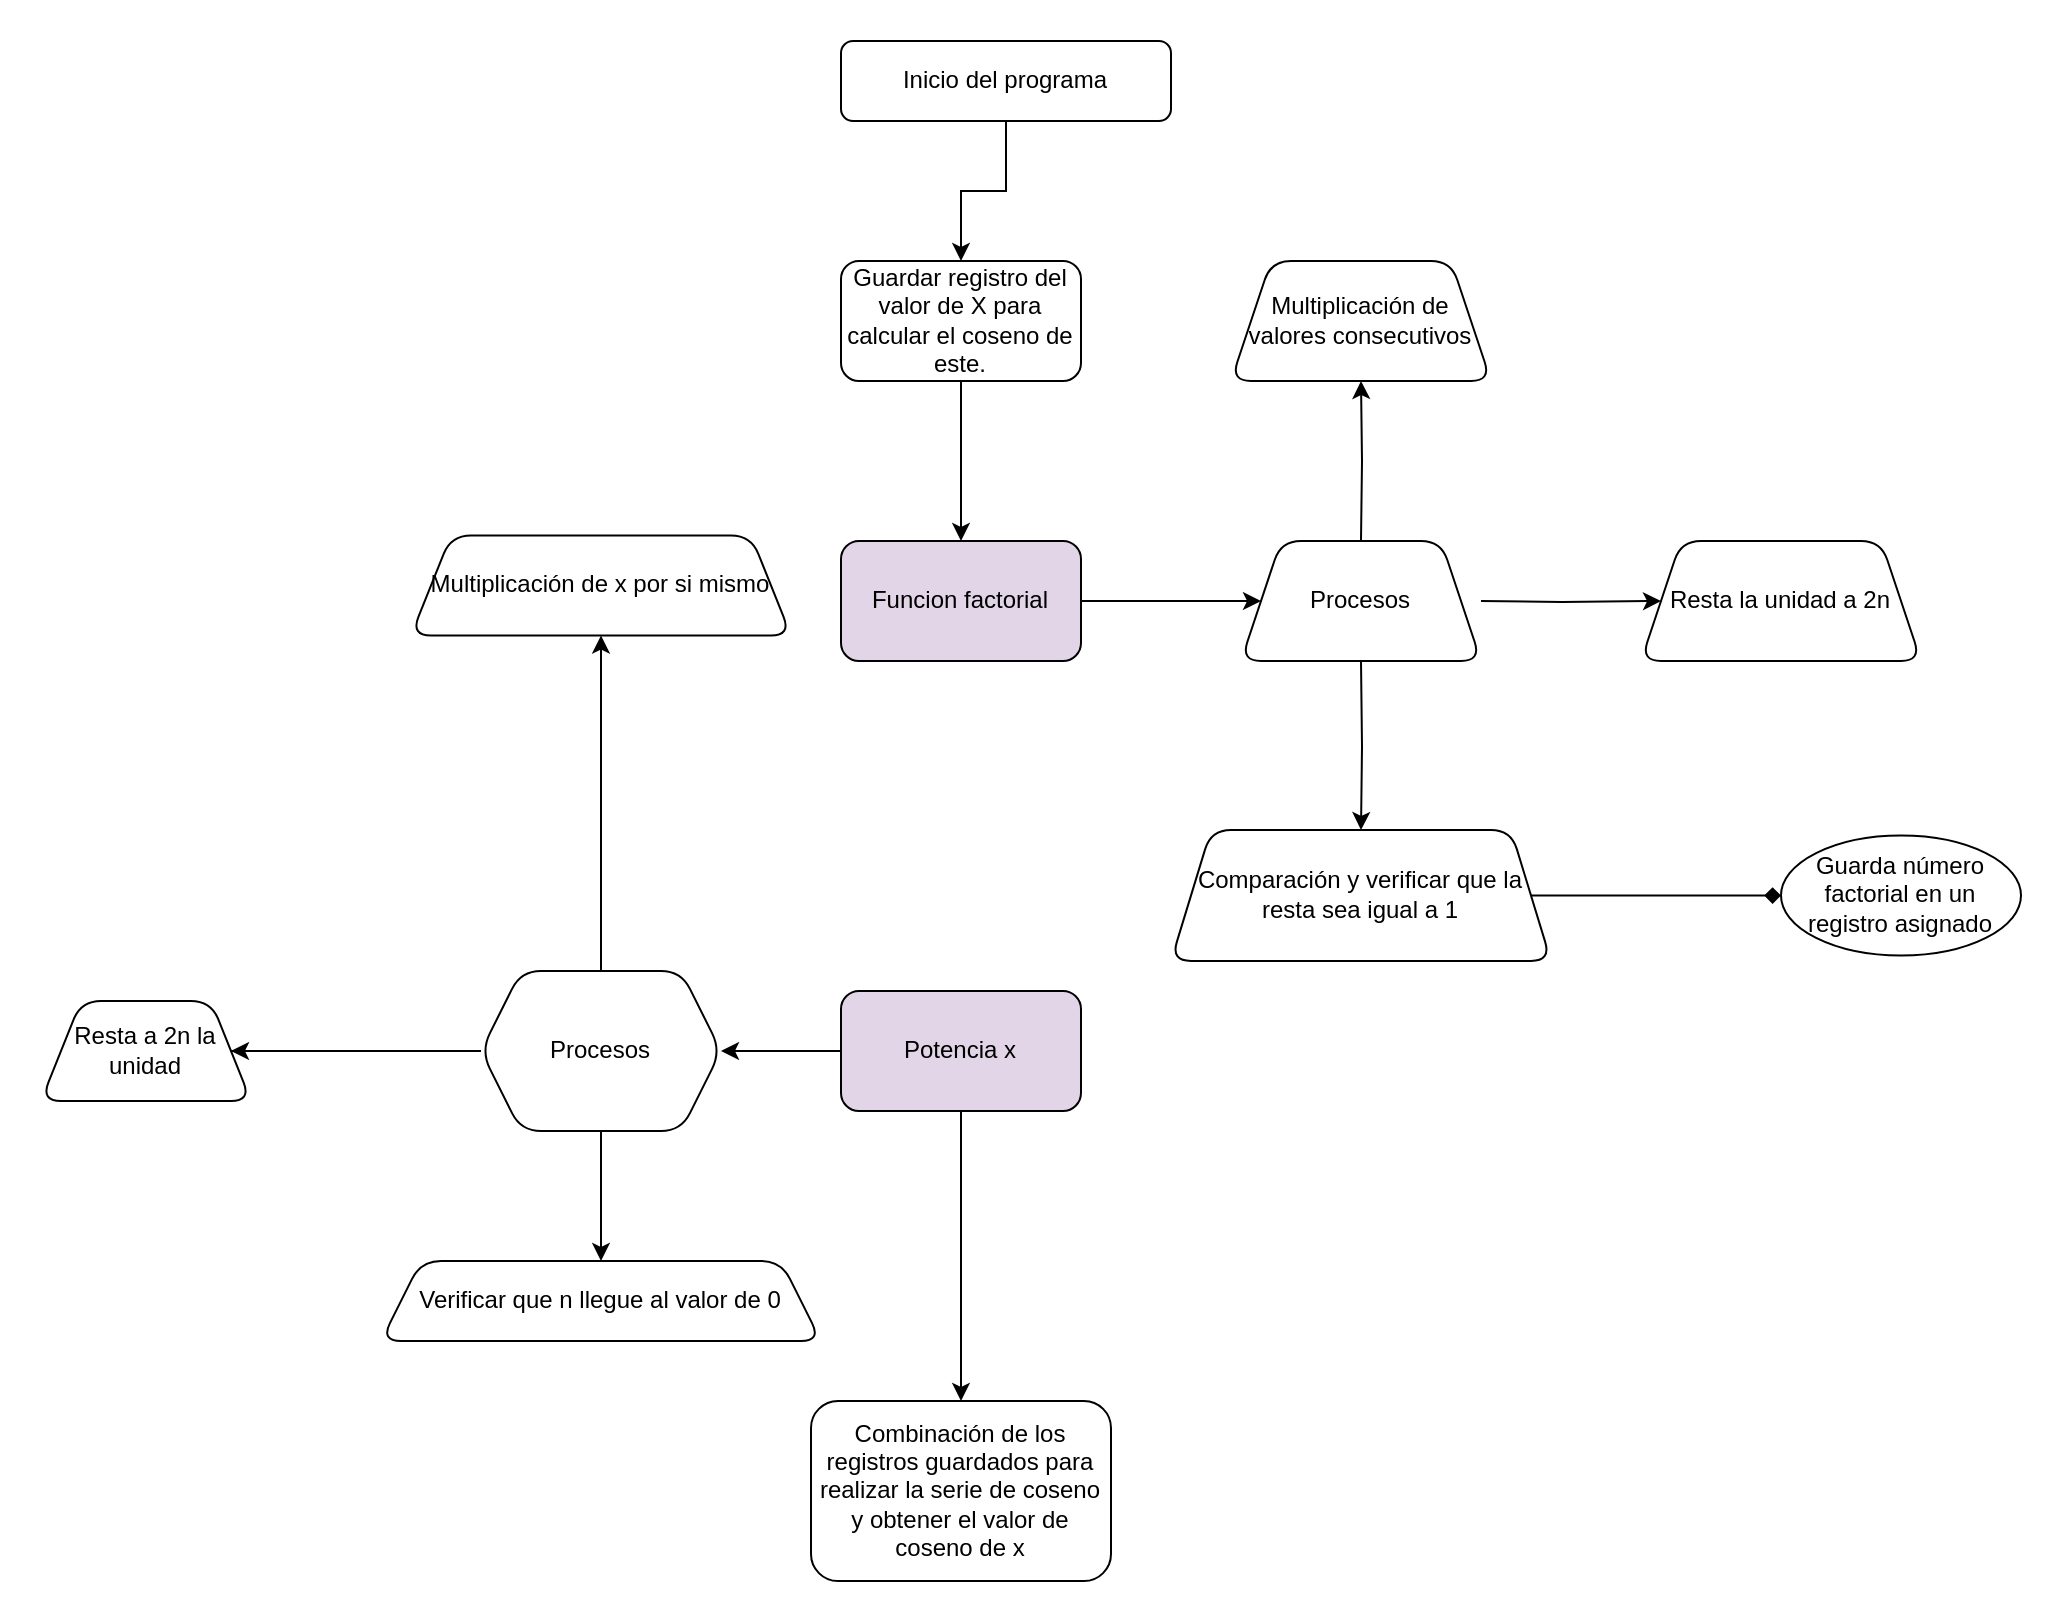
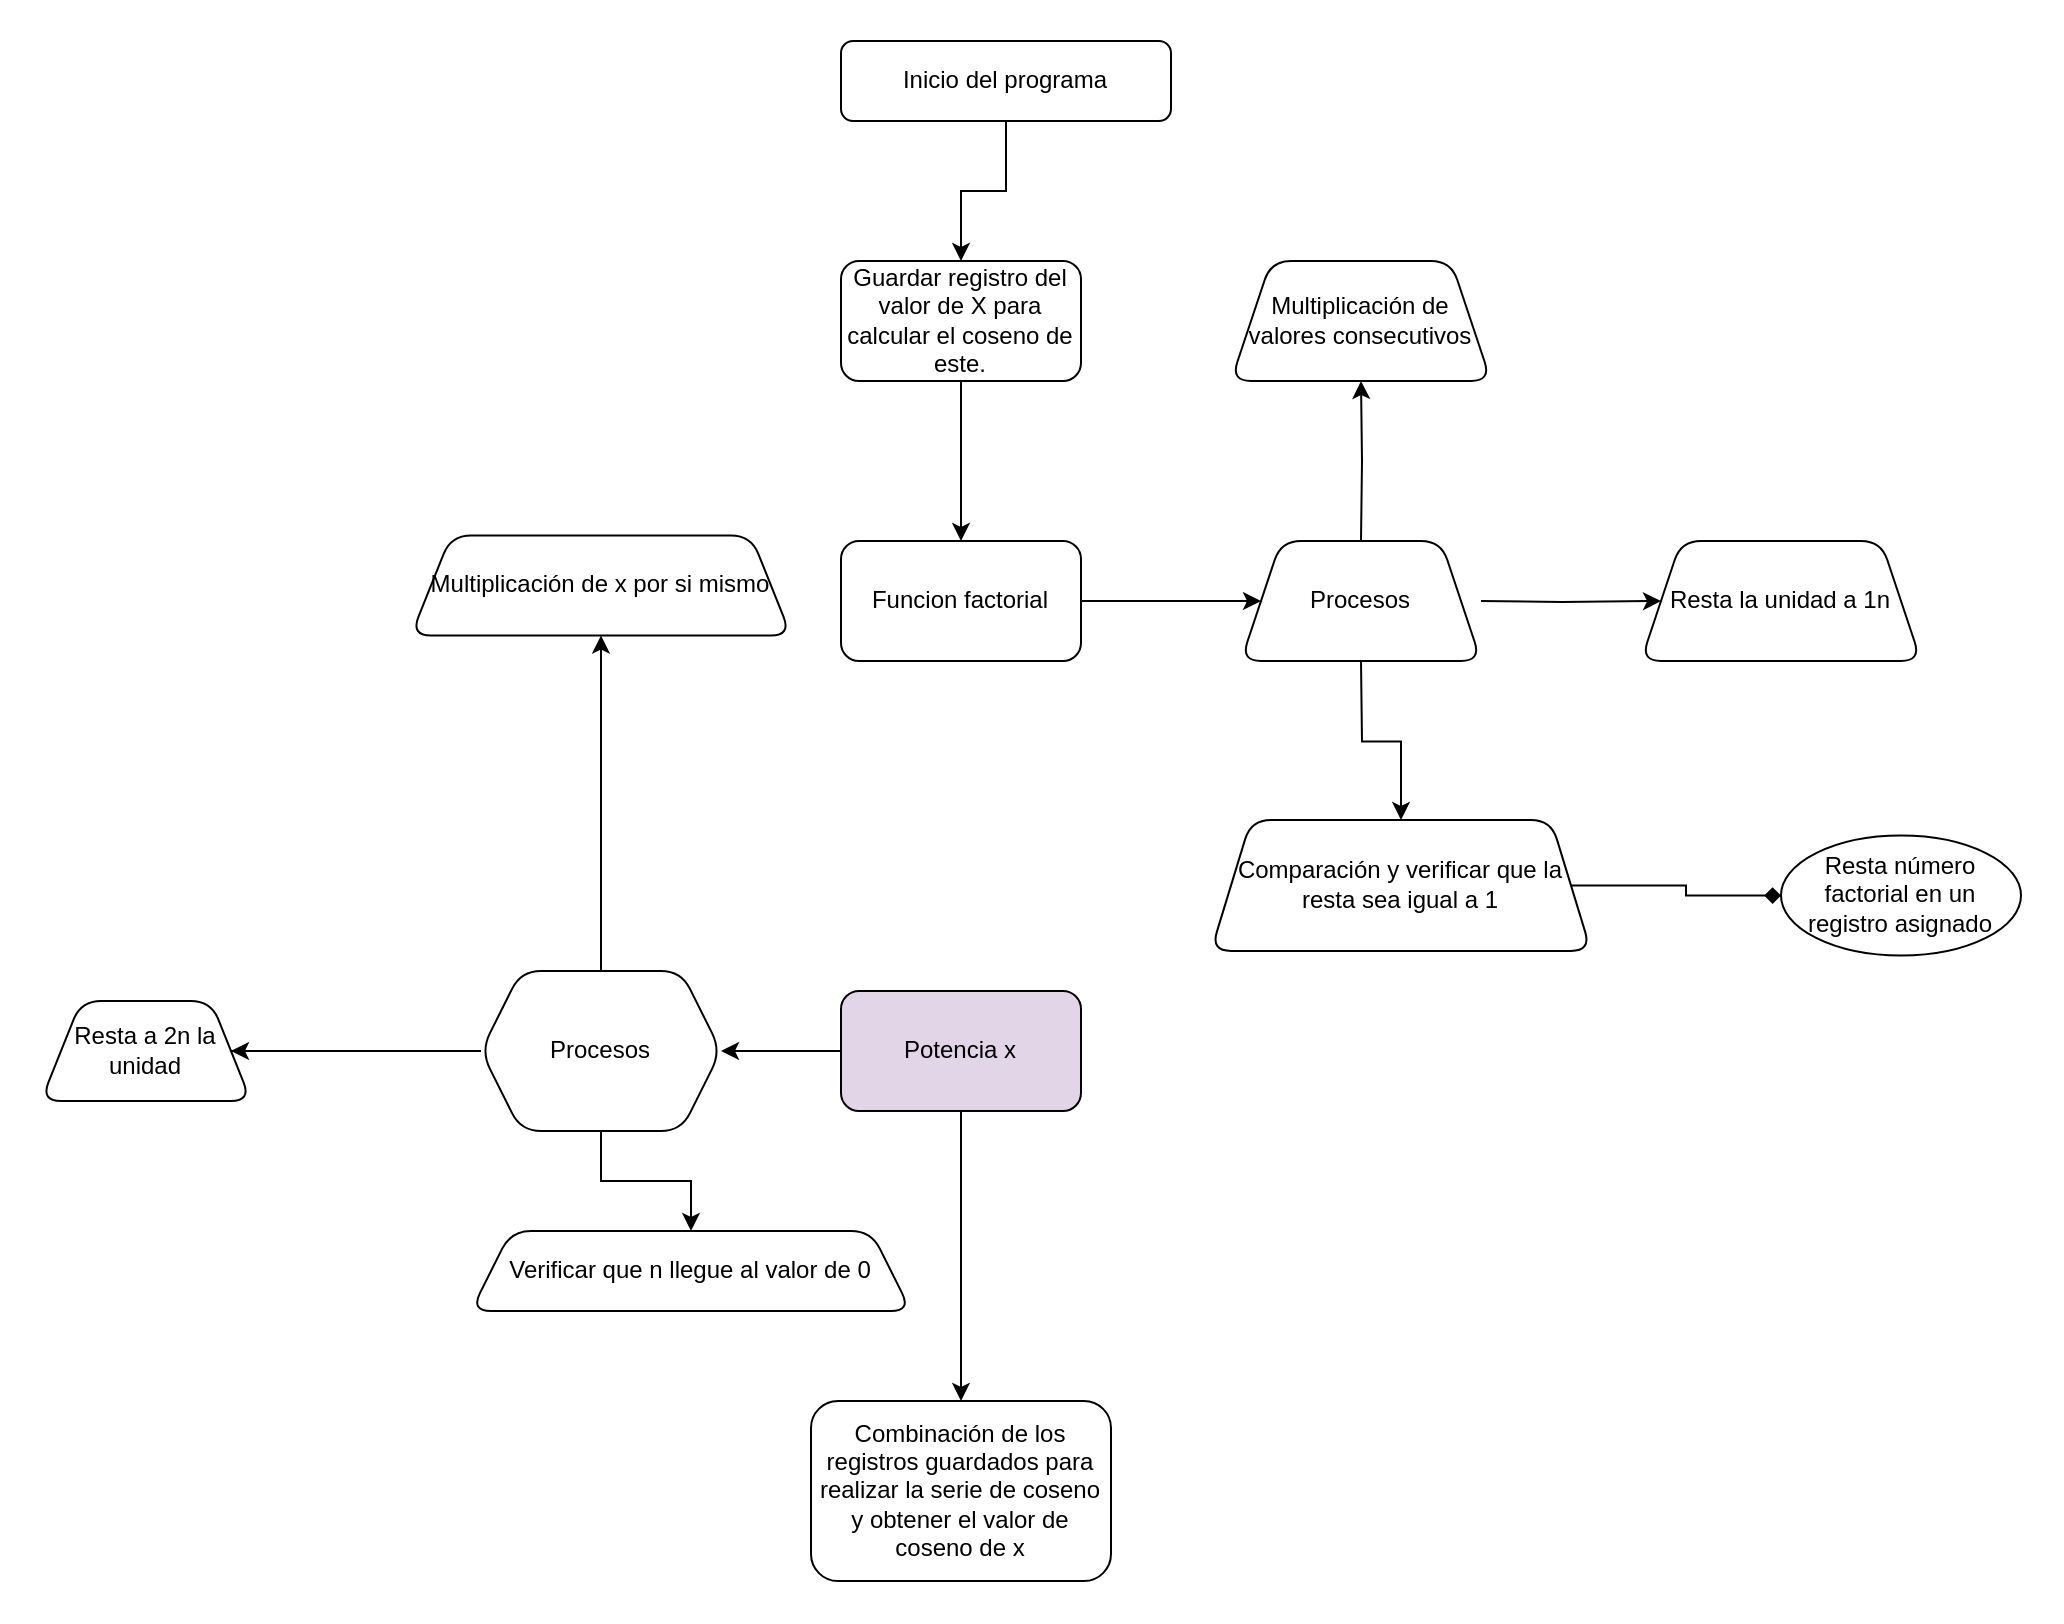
node "Funcion factorial": fillcolor #e1d5e7 -> #ffffff
node "Resta la unidad a 2n": label "Resta la unidad a 2n" -> "Resta la unidad a 1n"
node "Guarda número factorial en un registro asignado": label "Guarda número factorial en un registro asignado" -> "Resta número factorial en un registro asignado"
node "Comparación y verificar que la resta sea igual a 1": moved (1361, 896) -> (1401, 886)
node "Verificar que n llegue al valor de 0": moved (601, 1301) -> (691, 1271)
